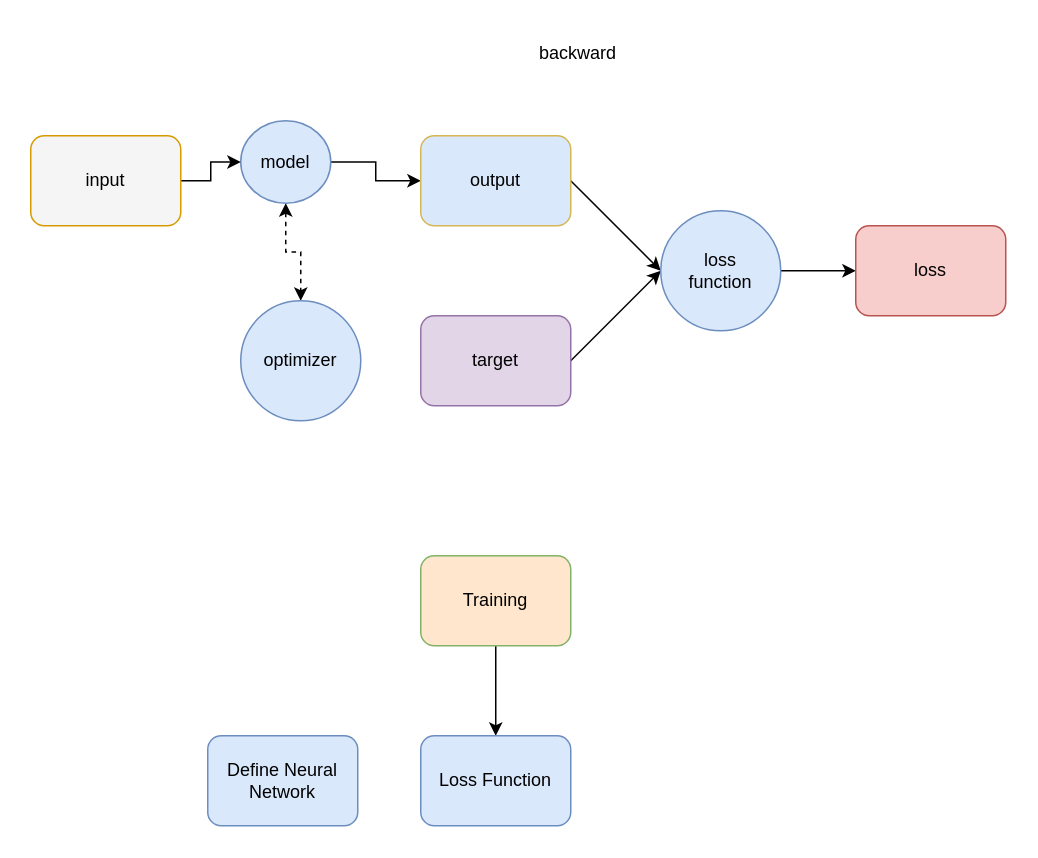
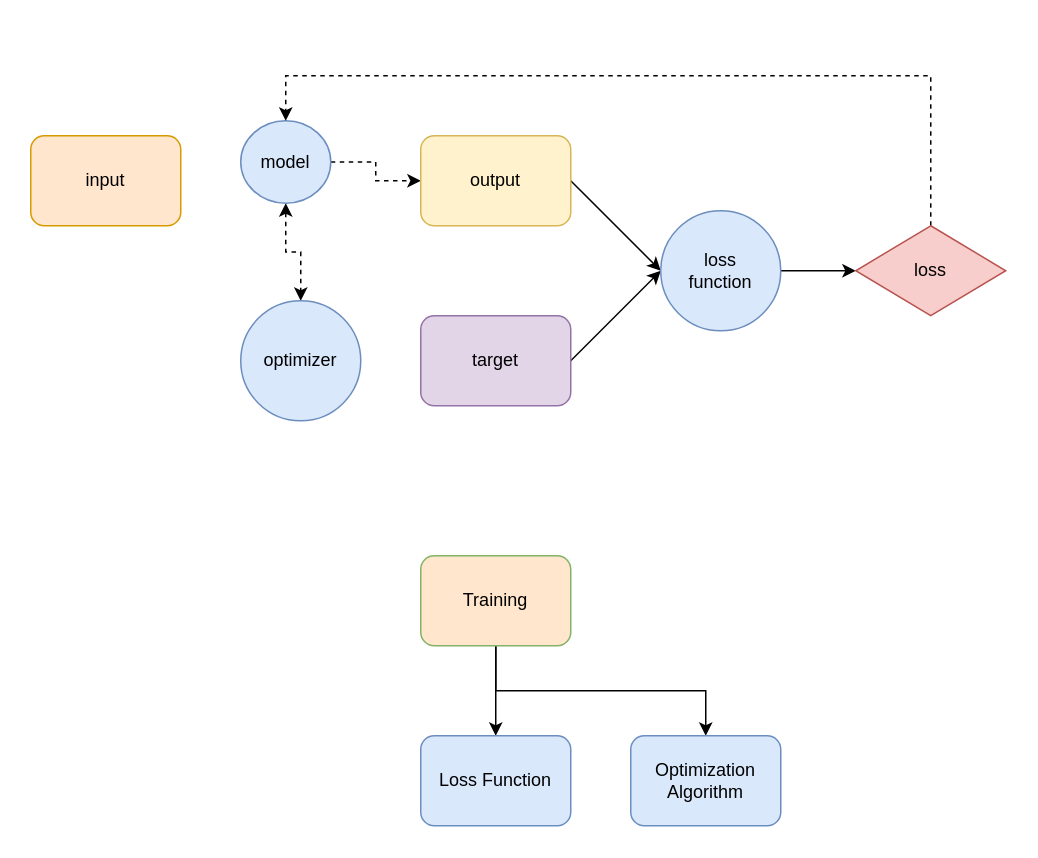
node "backward": removed
edge "loss" -> "model": added
edge "model" -> "output": style solid -> dashed
edge "input" -> "model": removed
node "input": fillcolor #f5f5f5 -> #ffe6cc
node "output": fillcolor #dae8fc -> #fff2cc
node "loss": shape rounded rectangle -> diamond
edge "Training" -> "Optimization Algorithm": added
node "Define Neural Network": removed
node "Optimization Algorithm": added
